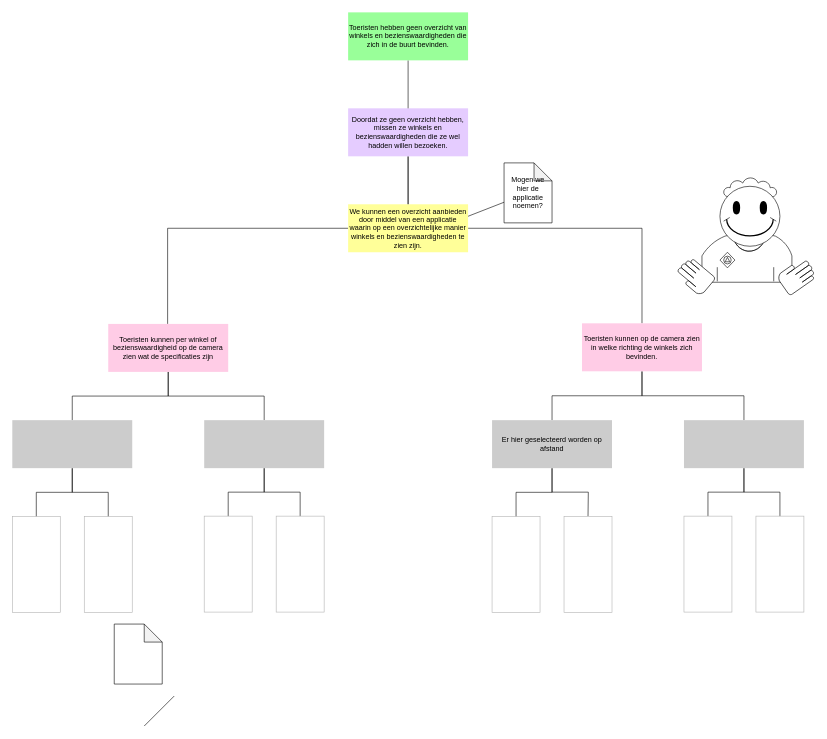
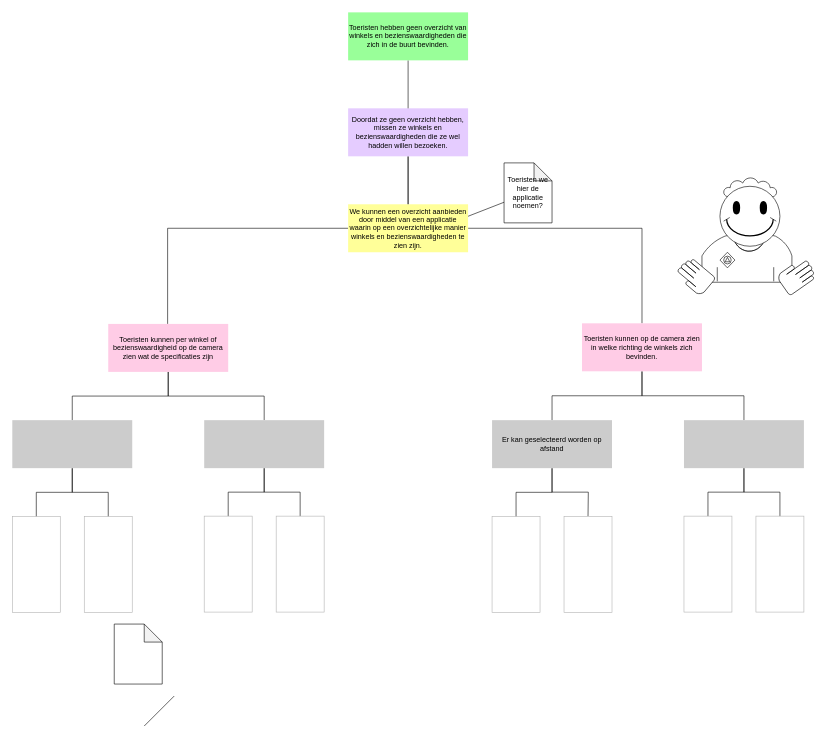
node "Mogen we hier de applicatie noemen?": label "Mogen we hier de applicatie noemen?" -> "Toeristen we hier de applicatie noemen?"
node "Er hier geselecteerd worden op afstand": label "Er hier geselecteerd worden op afstand" -> "Er kan geselecteerd worden op afstand"
